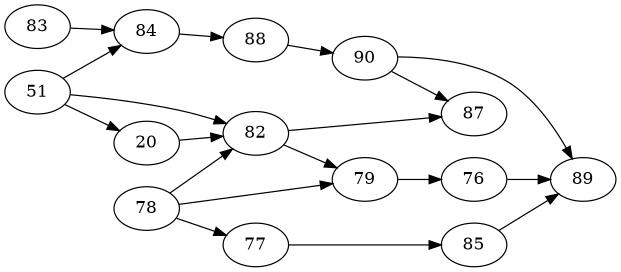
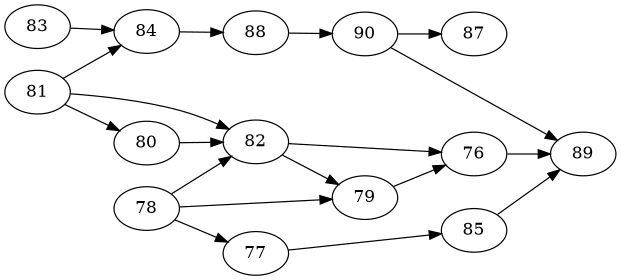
node "51": label "51" -> "81"
edge "82" -> "87": now "82" -> "76"
node "20": label "20" -> "80"
